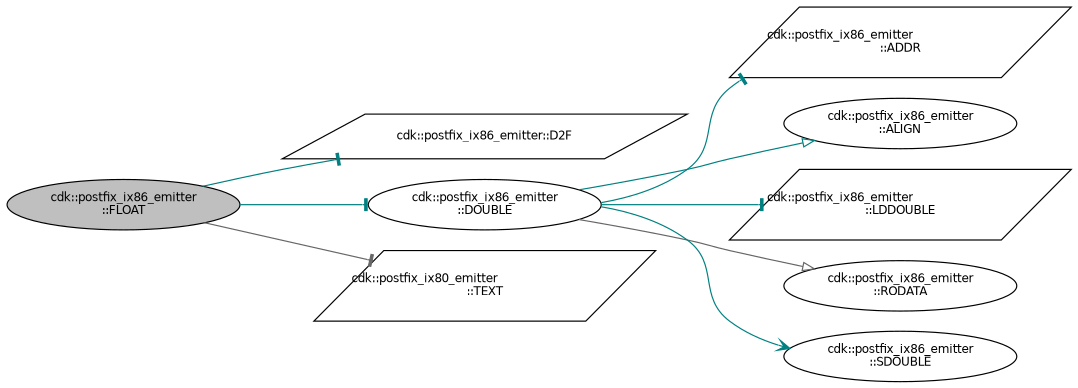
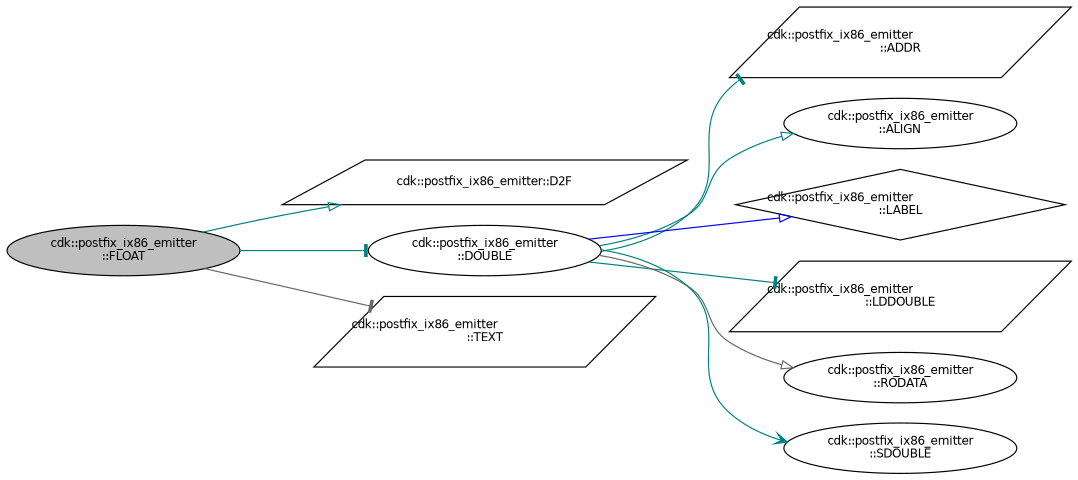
edge "cdk::postfix_ix86_emitter ::FLOAT" -> "cdk::postfix_ix86_emitter::D2F": arrowhead tee -> onormal
node "cdk::postfix_ix86_emitter ::LABEL": added
node "cdk::postfix_ix80_emitter ::TEXT": label "cdk::postfix_ix80_emitter ::TEXT" -> "cdk::postfix_ix86_emitter ::TEXT"
